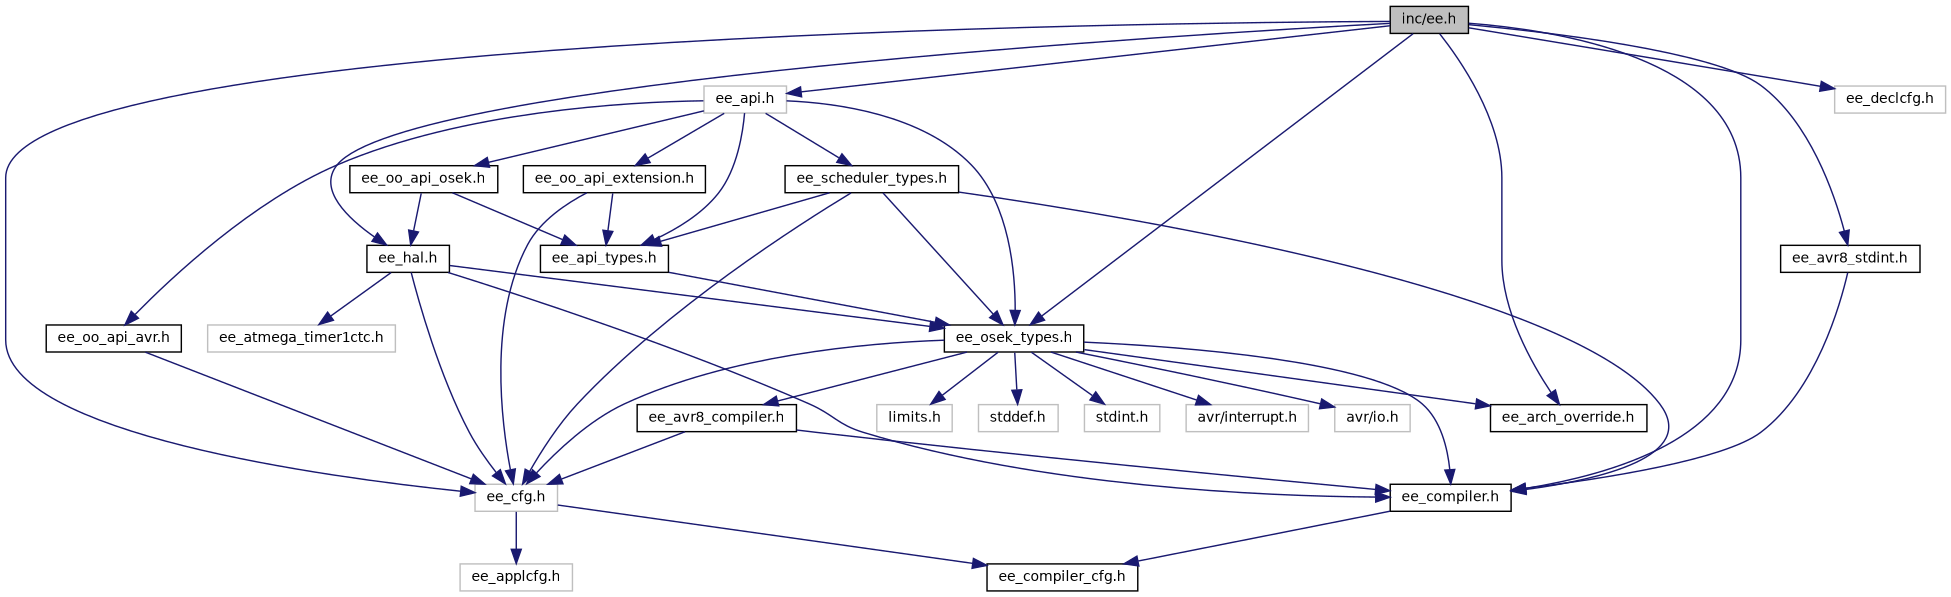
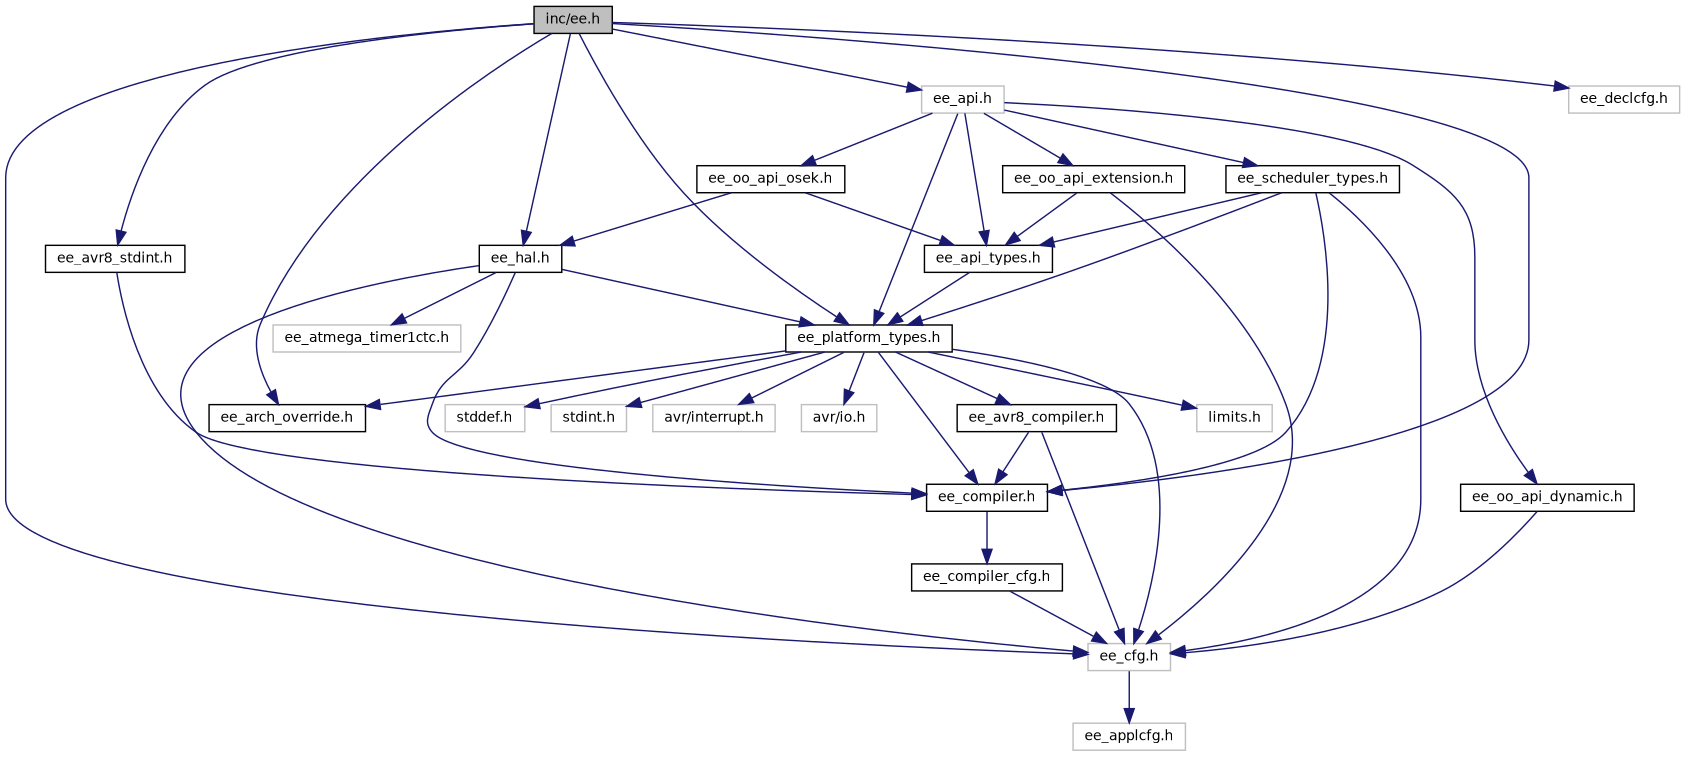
node "ee_oo_api_avr.h": label "ee_oo_api_avr.h" -> "ee_oo_api_dynamic.h"
node "ee_osek_types.h": label "ee_osek_types.h" -> "ee_platform_types.h"
edge "ee_cfg.h" -> "ee_compiler_cfg.h": reversed
